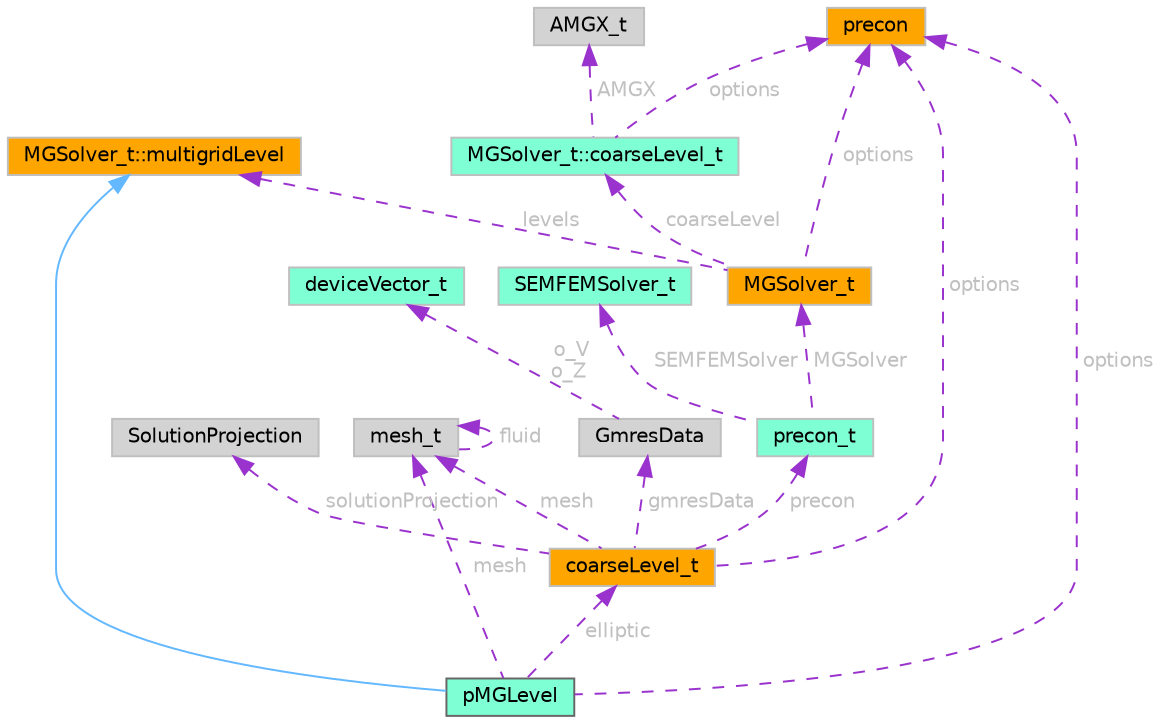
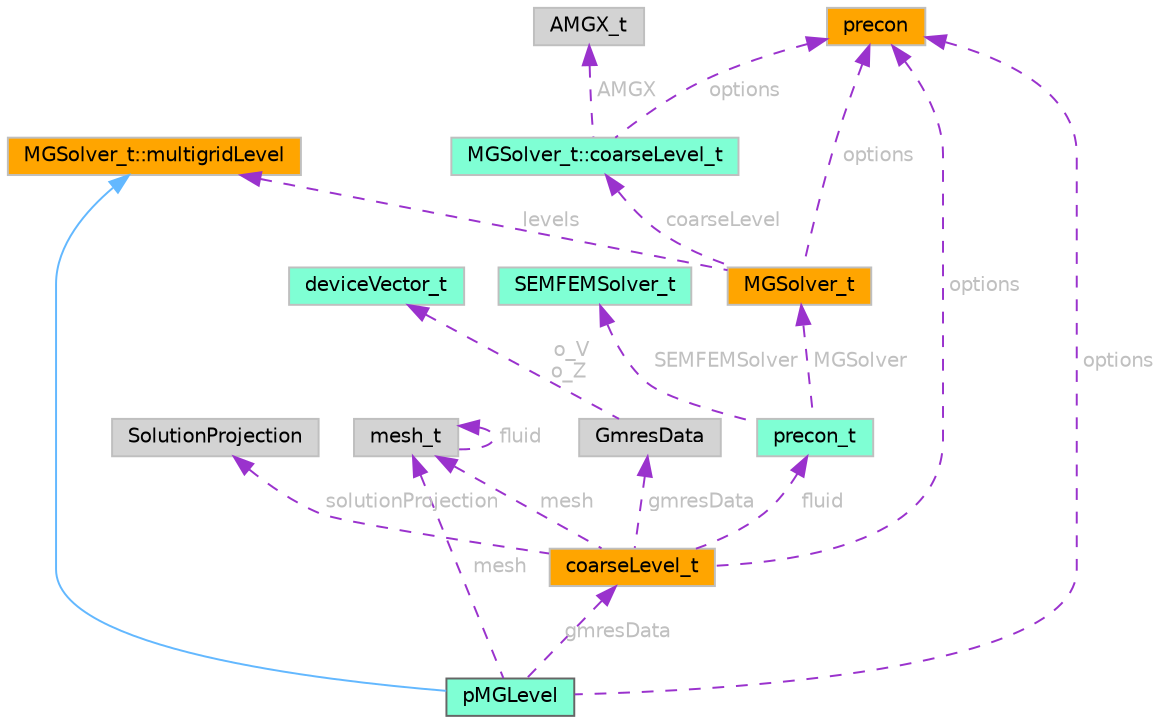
edge "coarseLevel_t" -> "precon_t": label " precon" -> " fluid"
edge "pMGLevel" -> "coarseLevel_t": label " elliptic" -> " gmresData"
